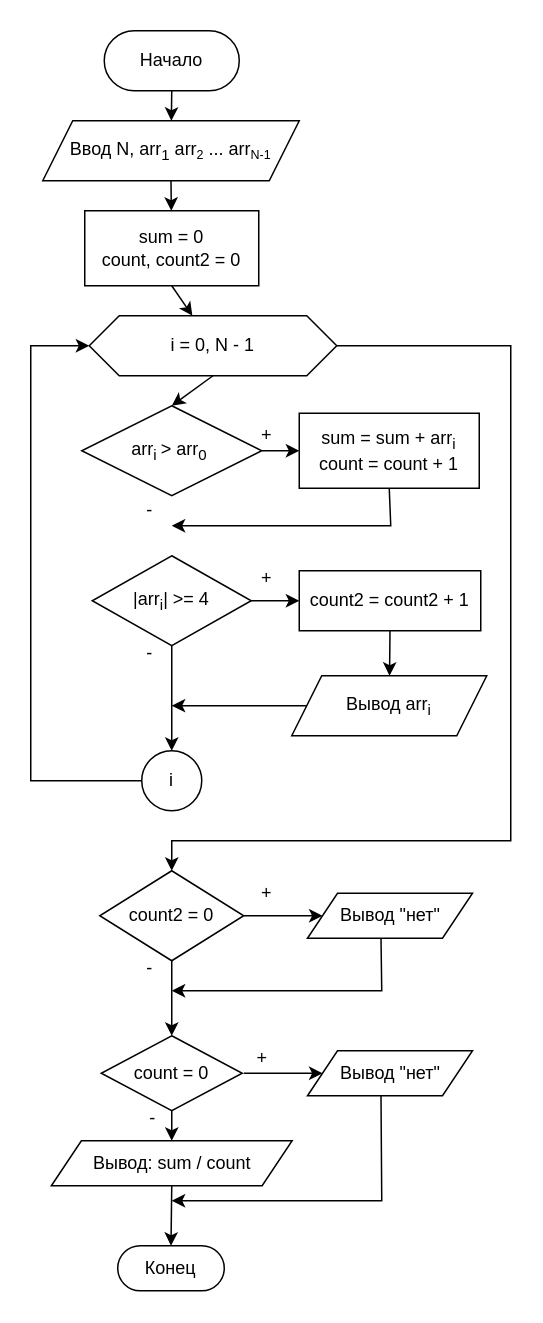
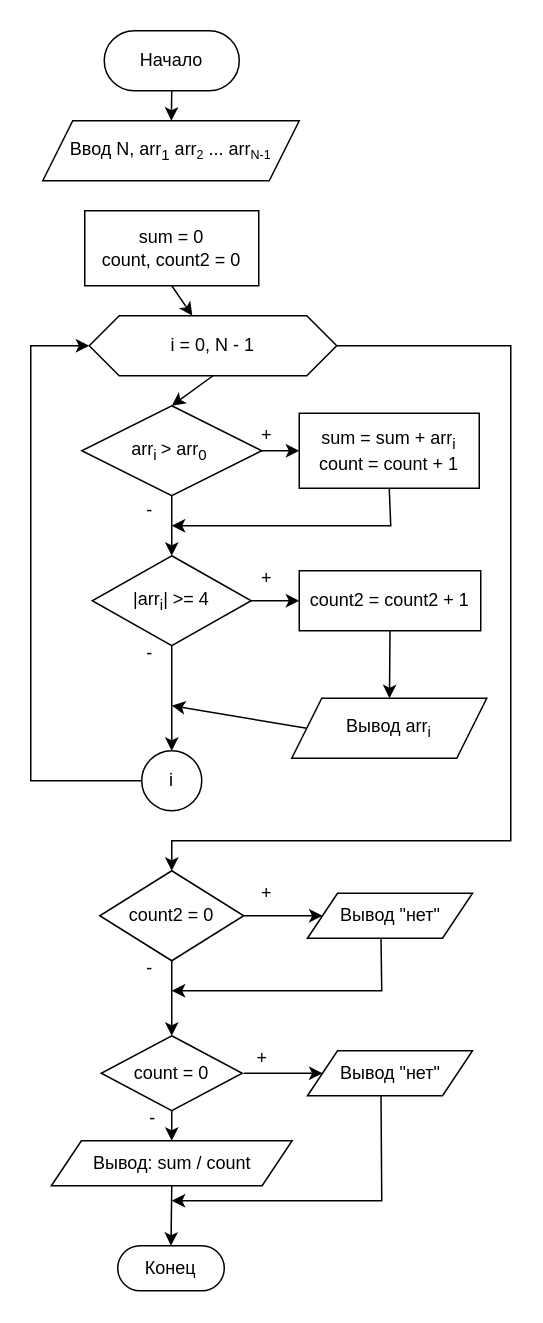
edge "Ввод N, arr1 arr2 ... arrN-1" -> "sum = 0 count, count2 = 0": removed
edge "arri > arr0" -> "|arri| >= 4": added
node "Вывод arri": moved (389, 706) -> (389, 728)
